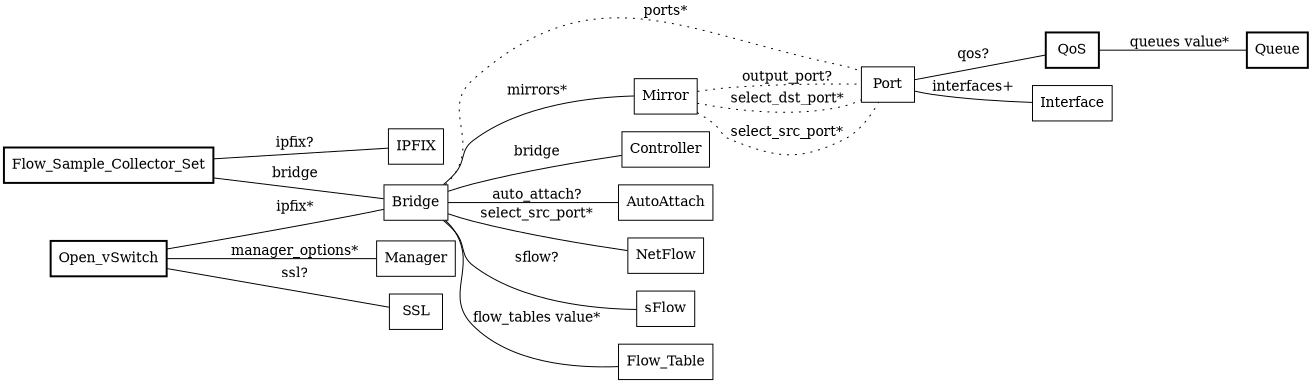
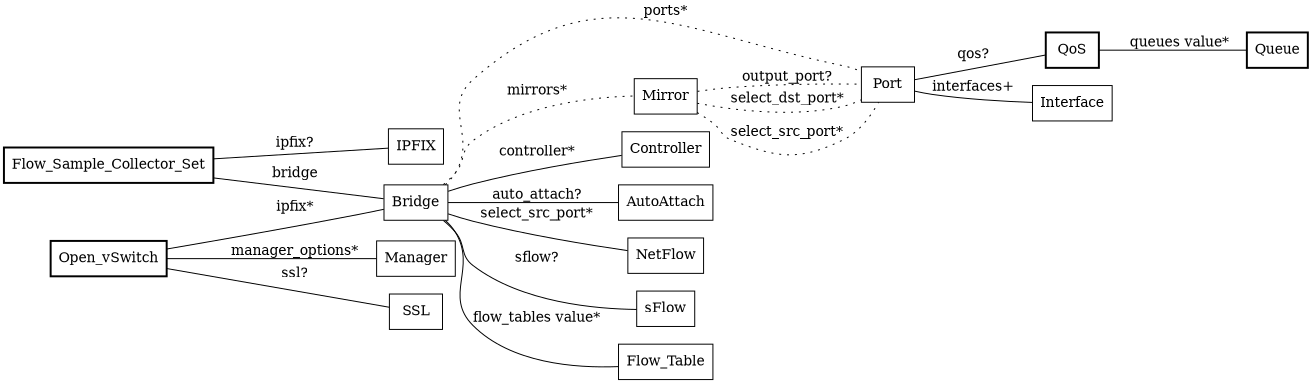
edge "Mirror" -- "Bridge": style solid -> dotted
edge "Controller" -- "Bridge": label "bridge" -> "controller*"
